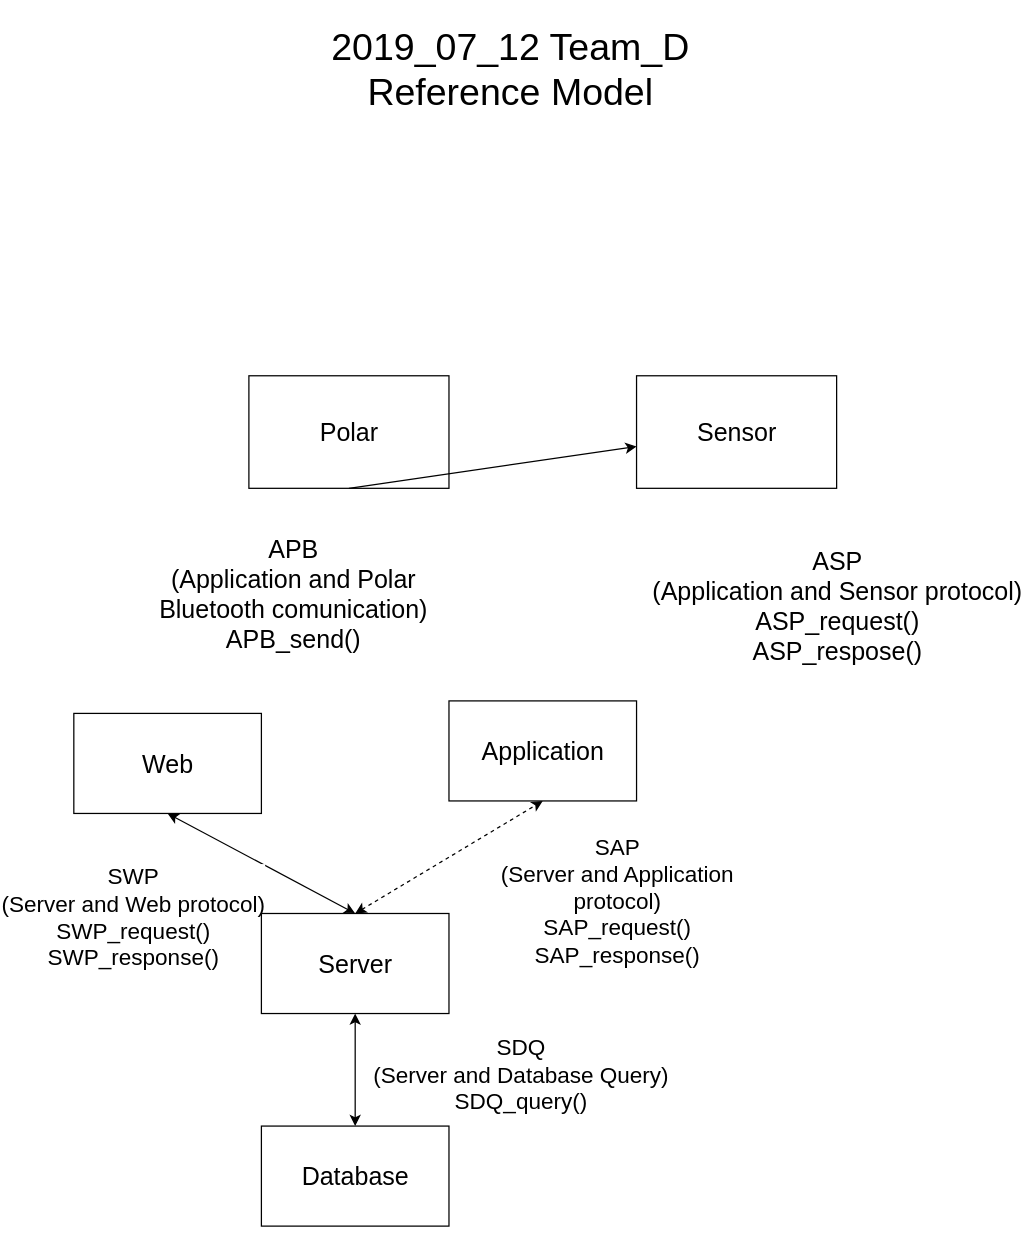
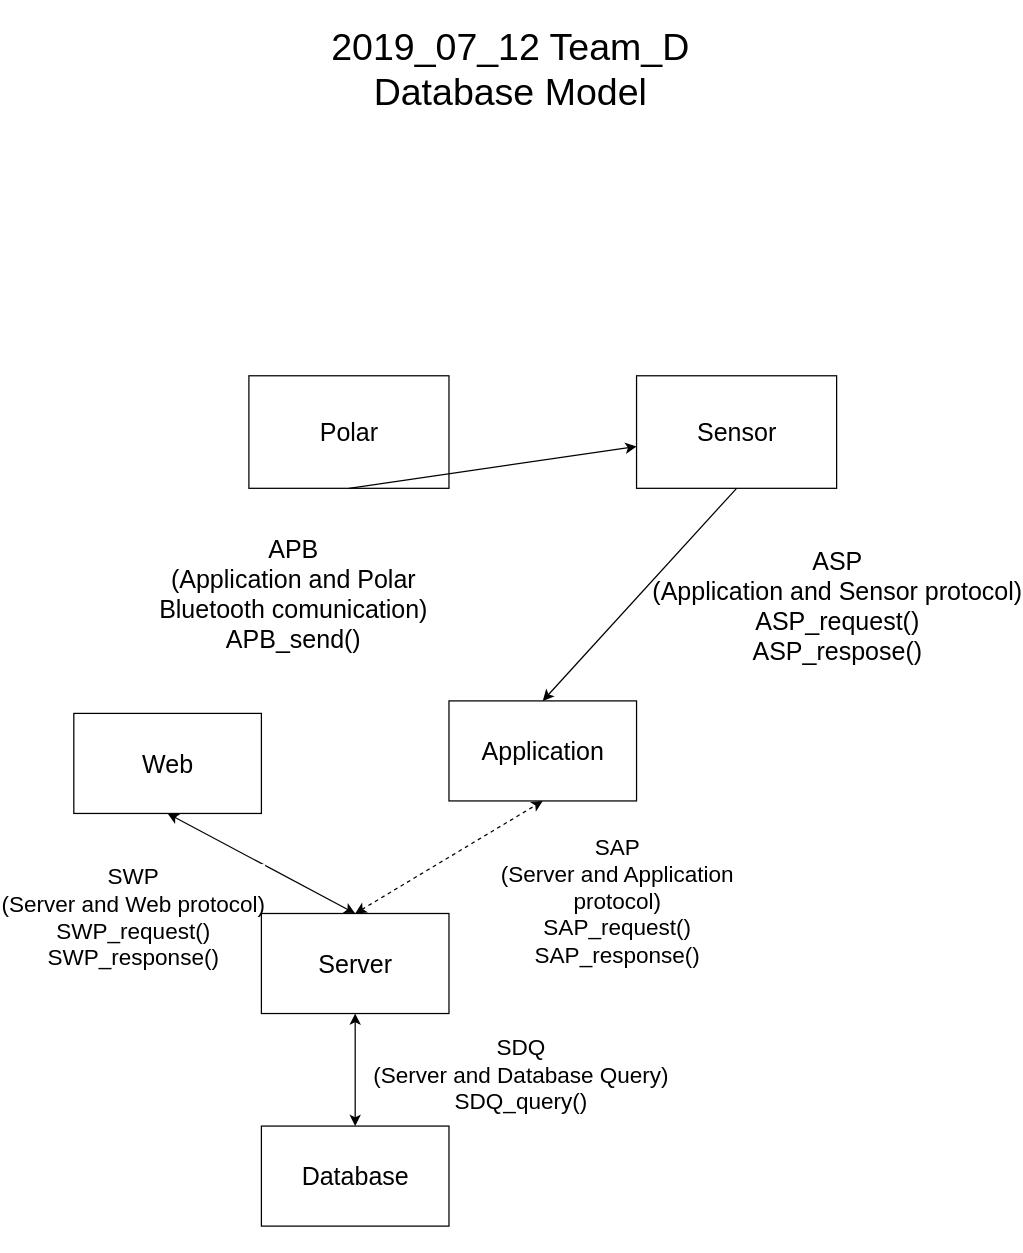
node "2019_07_12 Team_D Reference Model": label "2019_07_12 Team_D Reference Model" -> "2019_07_12 Team_D Database Model"
edge "Sensor" -> "Application": added
